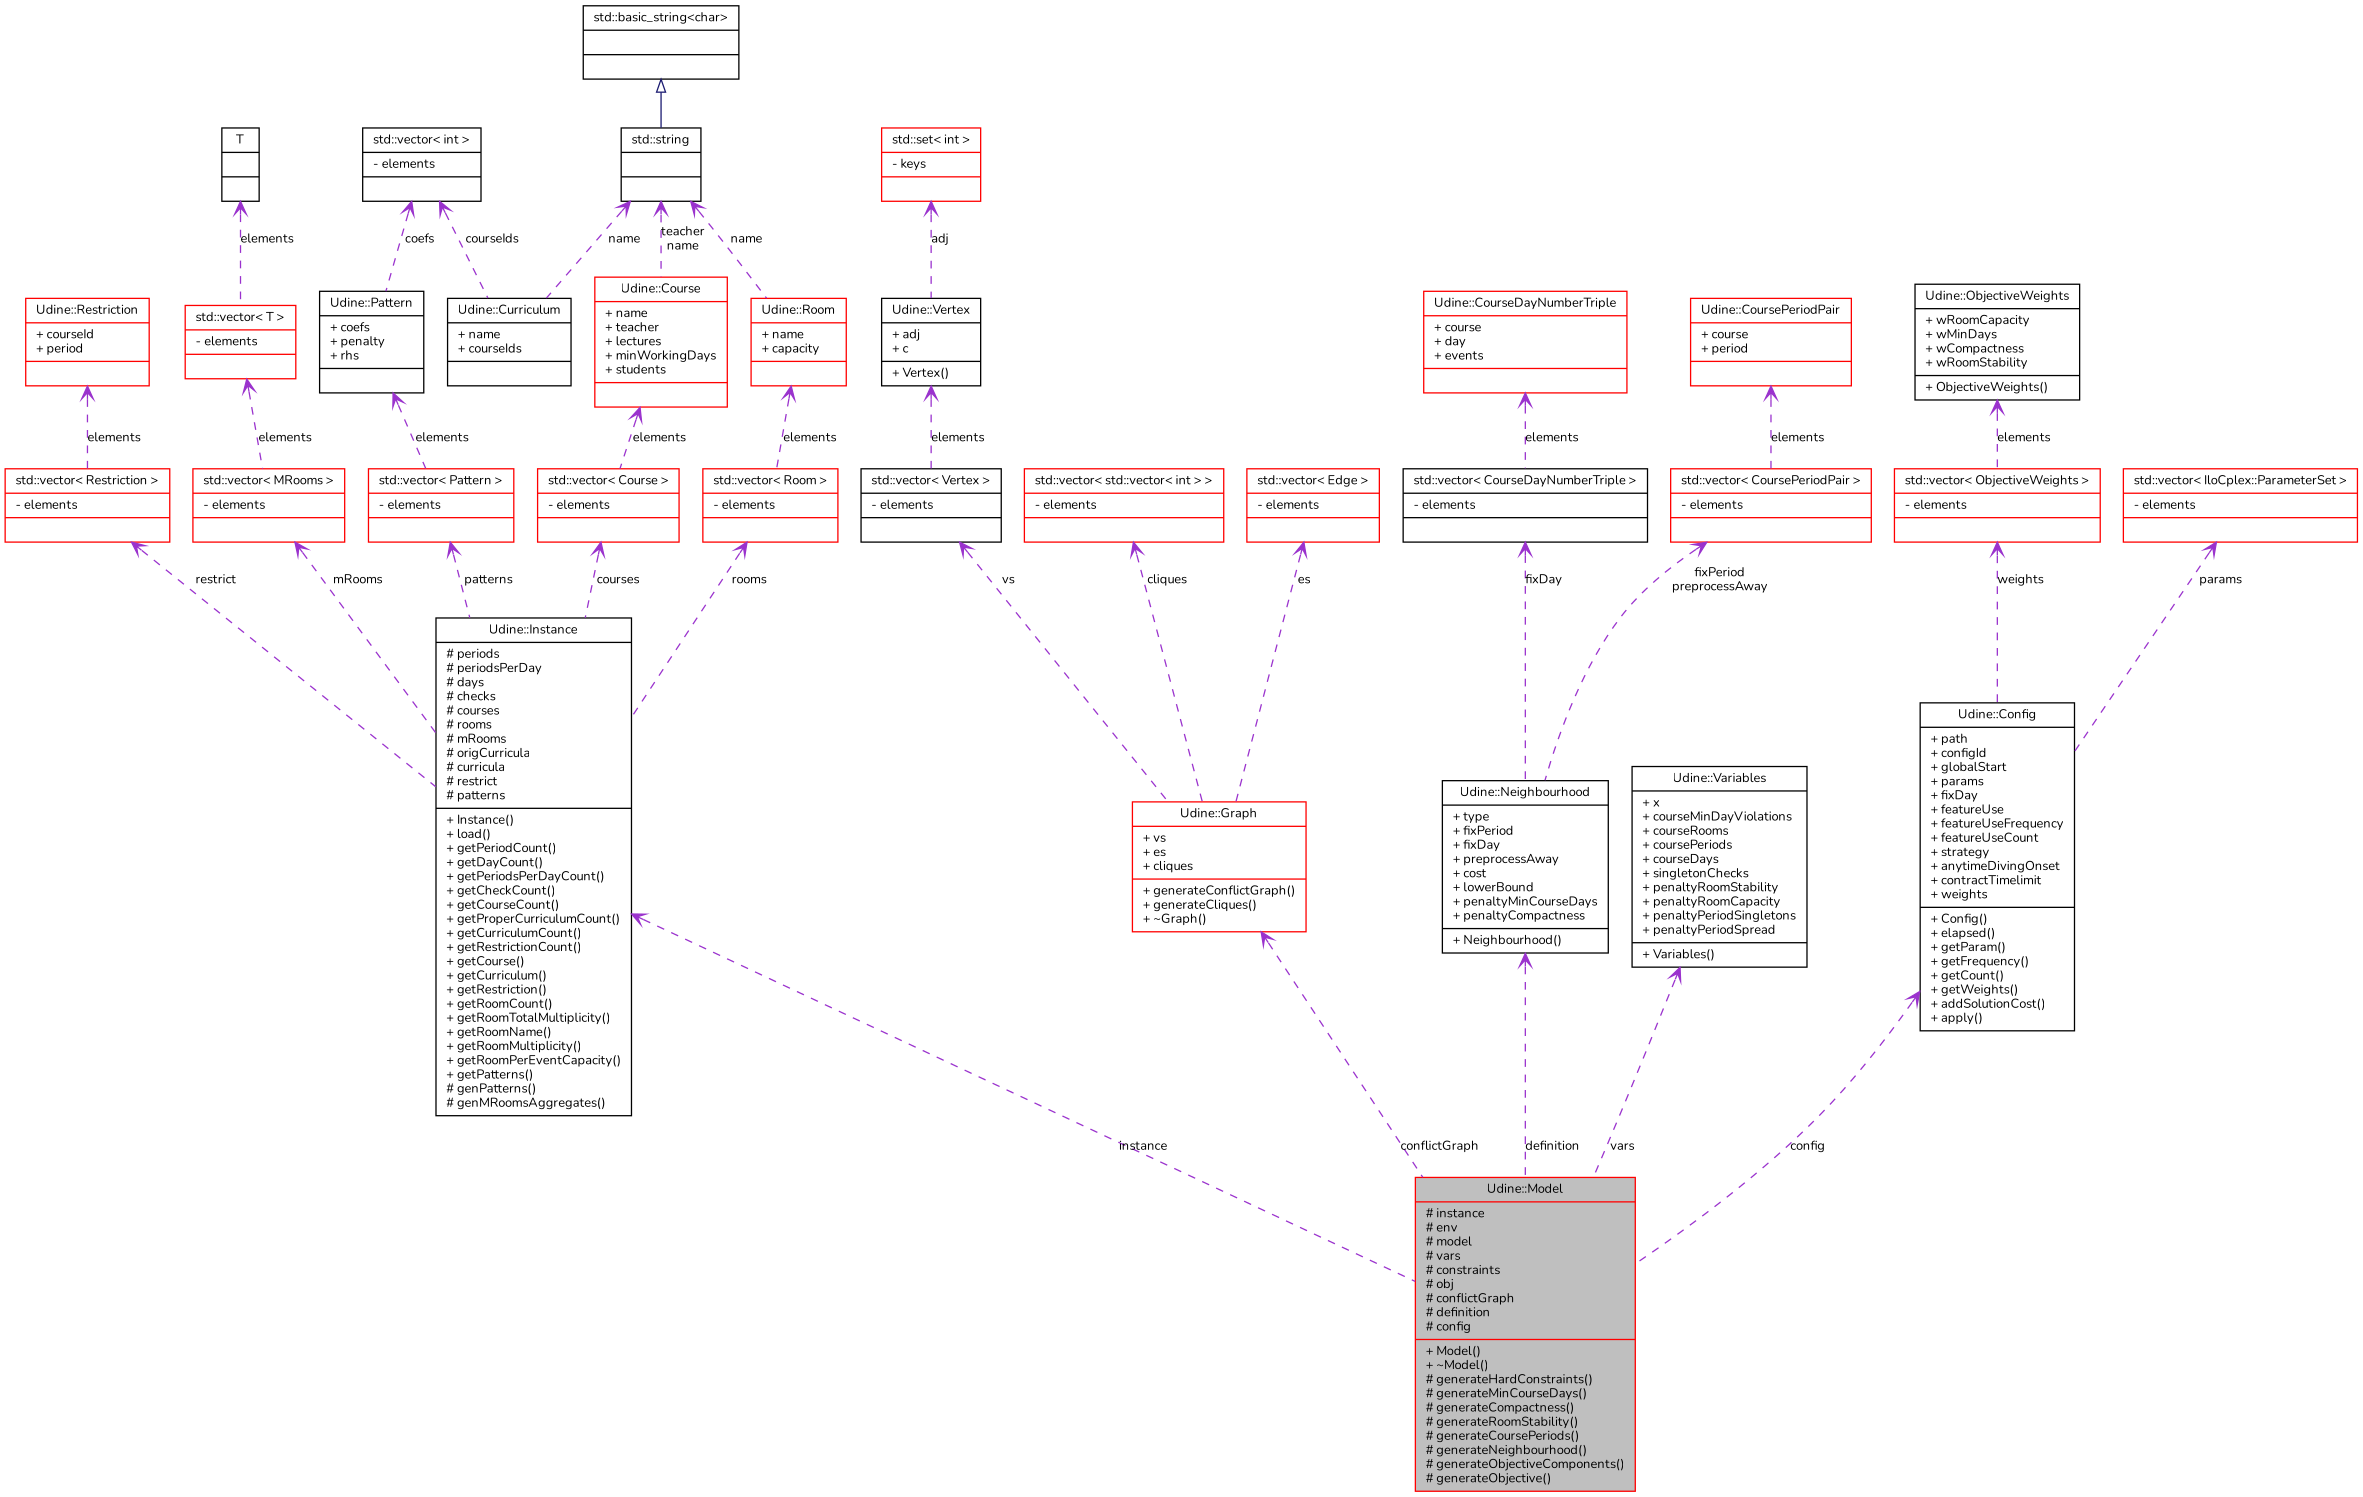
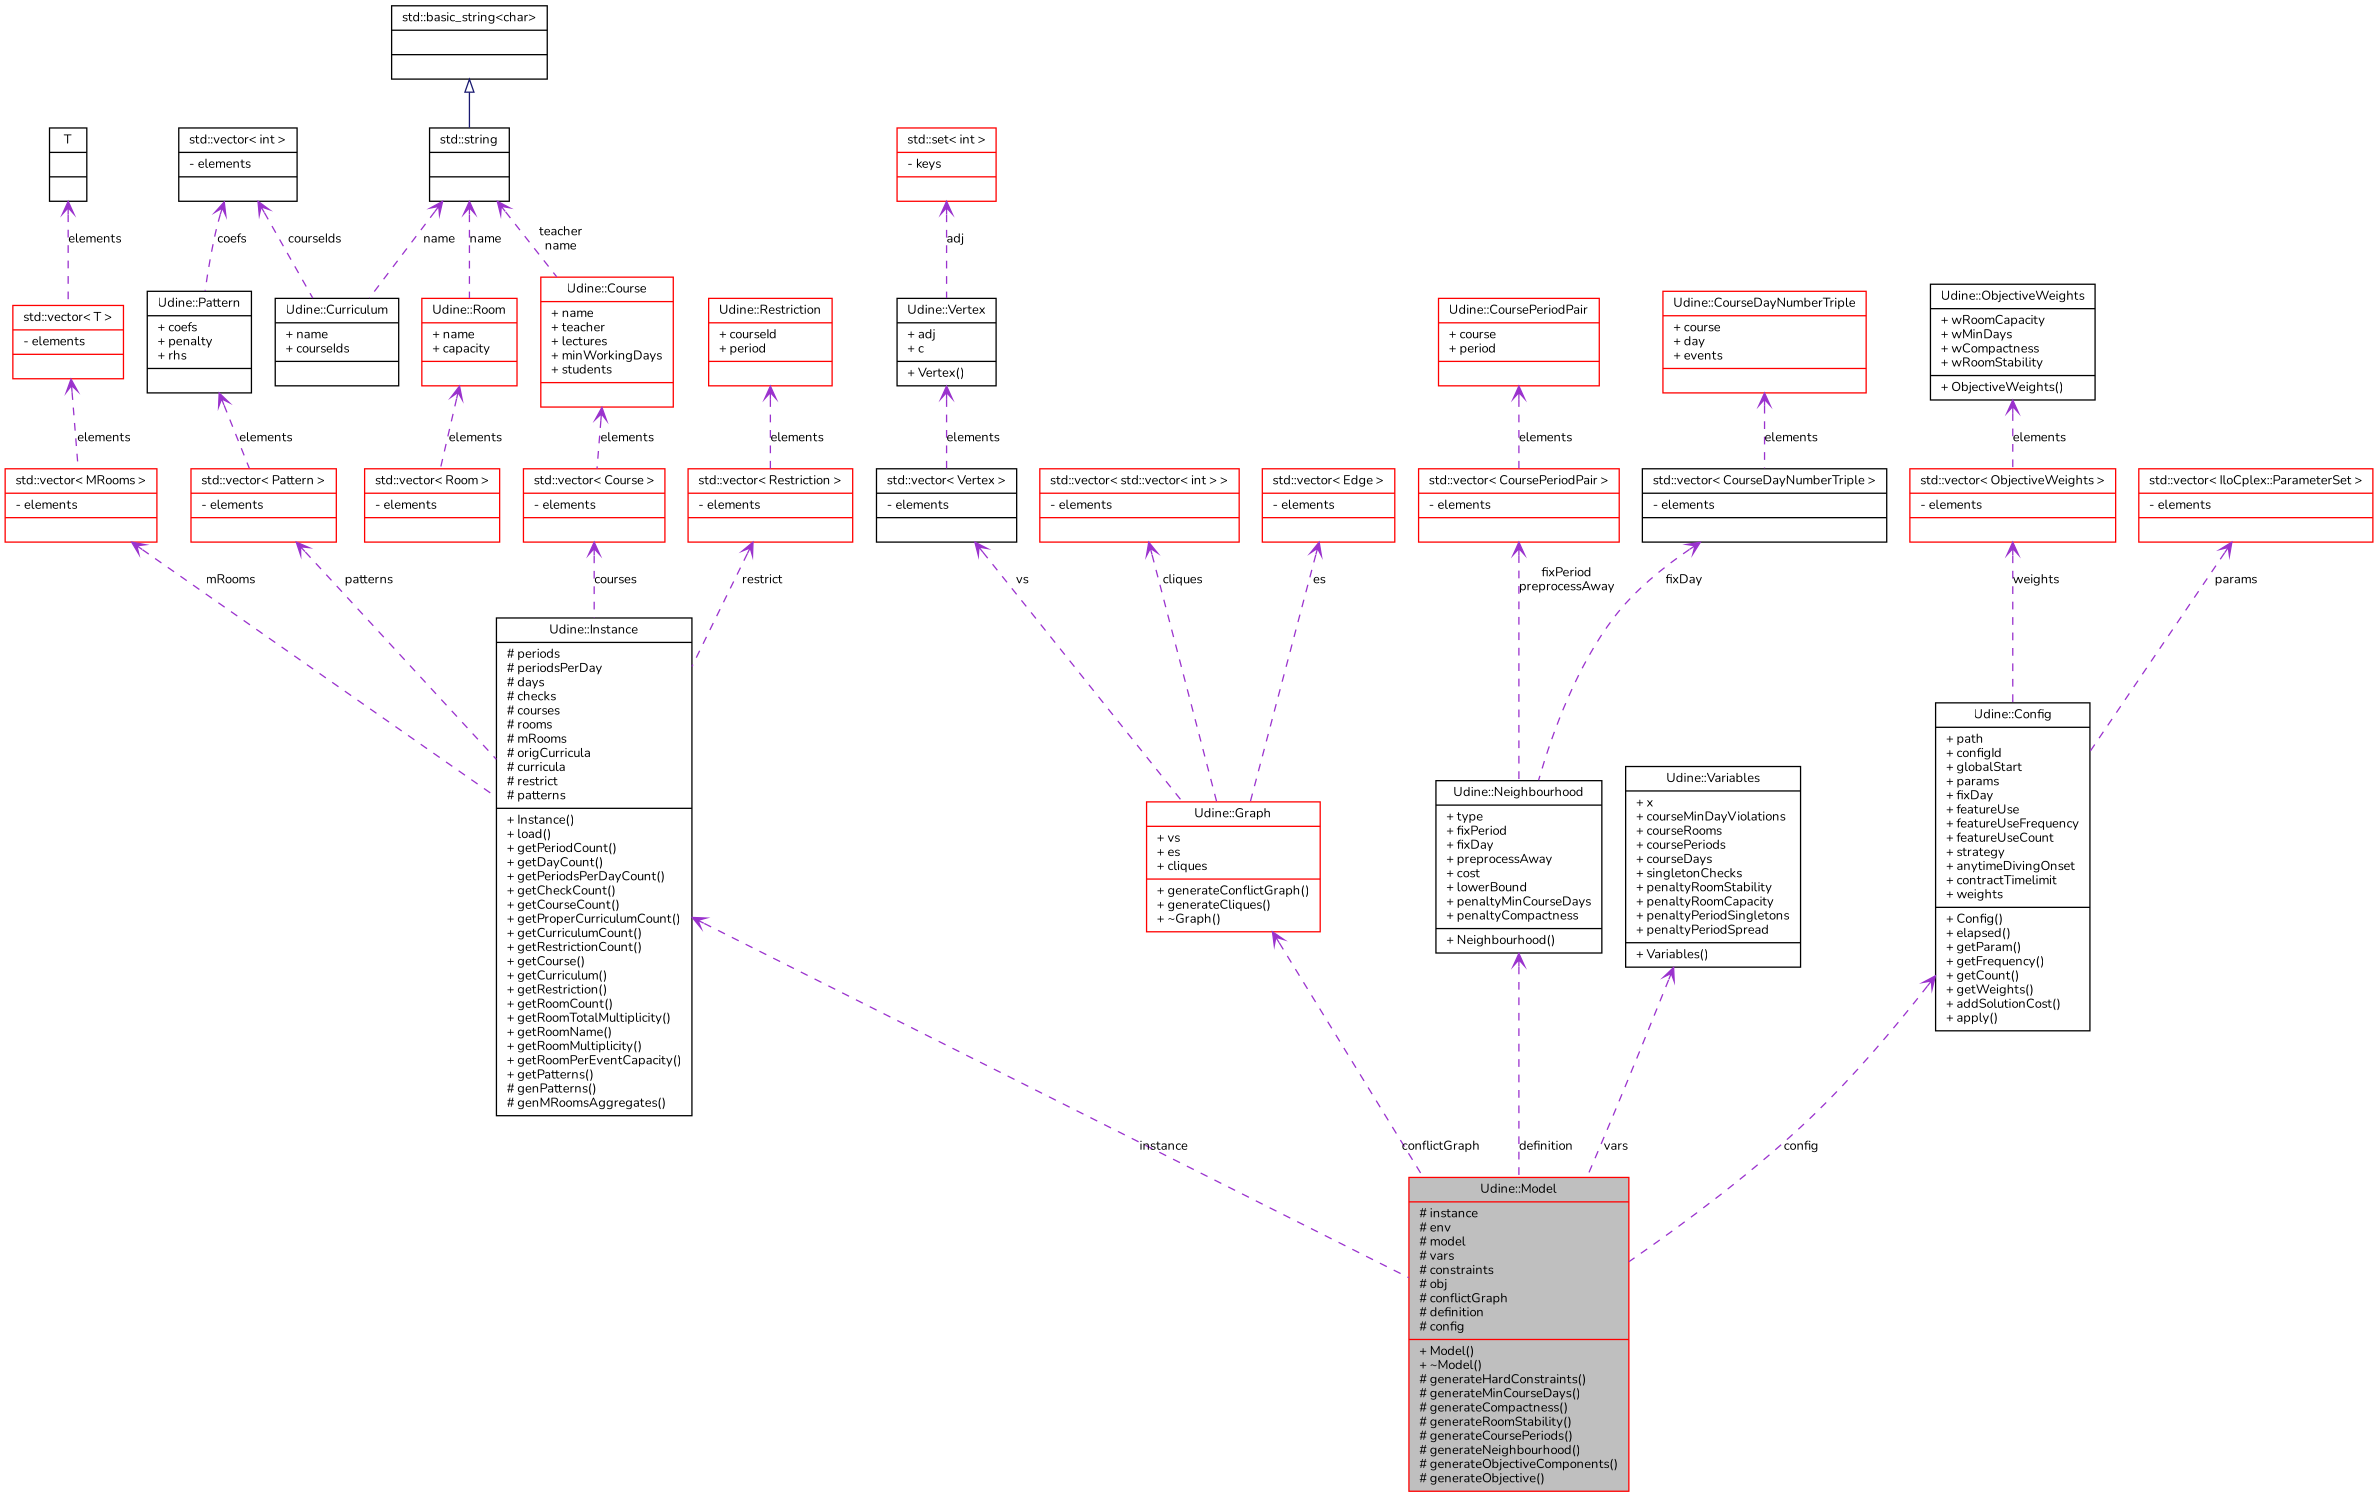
edge "Udine::Instance" -> "std::vector< Room >": removed, label "rooms"
